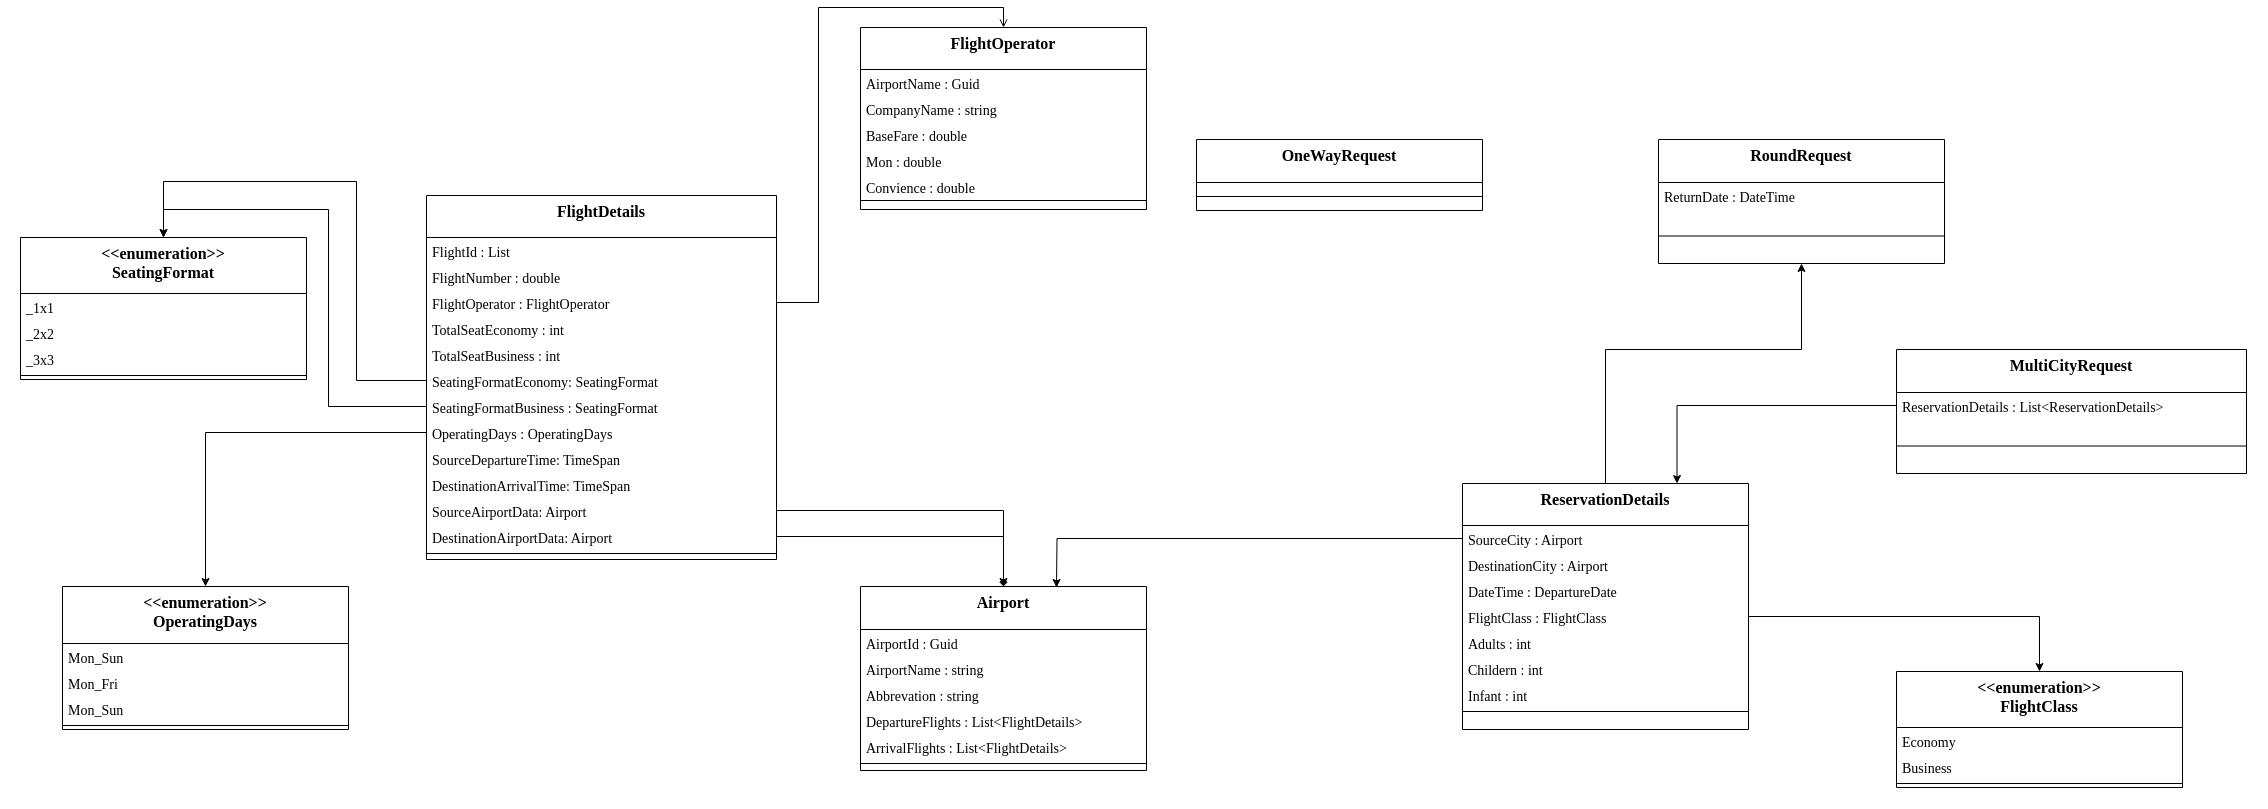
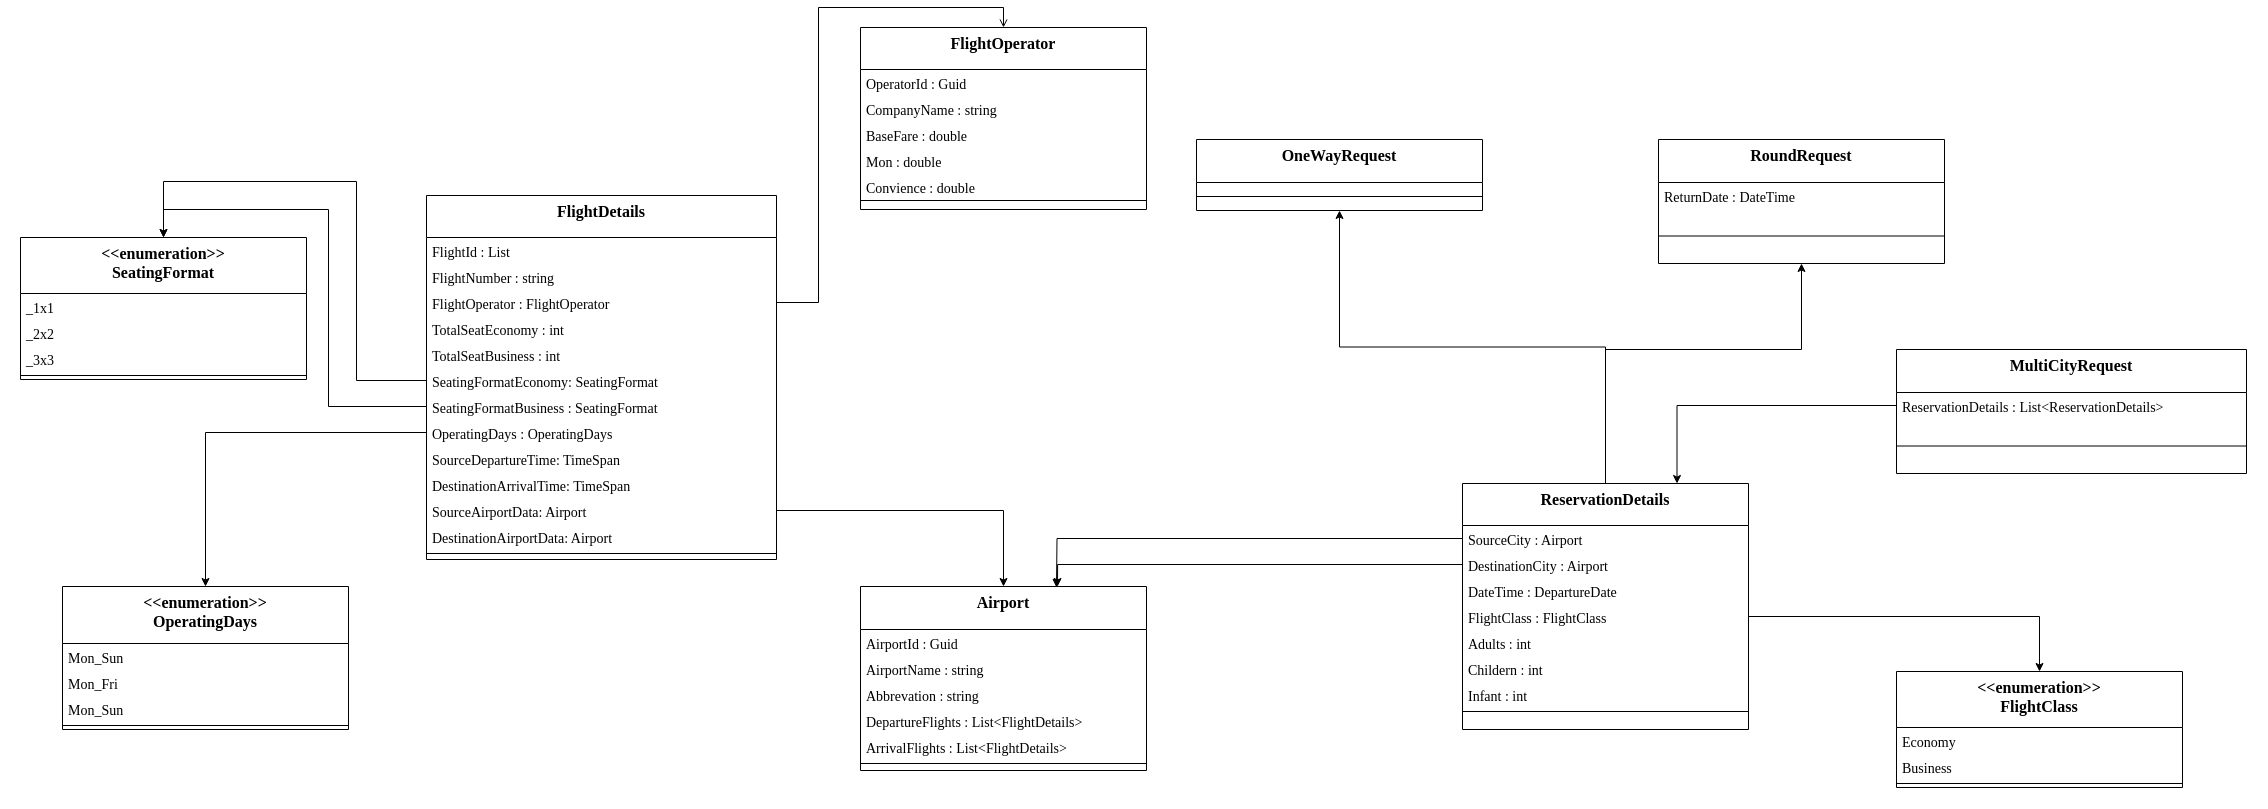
node "AirportName : Guid": label "AirportName : Guid" -> "OperatorId : Guid"
node "FlightNumber : double": label "FlightNumber : double" -> "FlightNumber : string"
edge "ReservationDetails" -> "OneWayRequest": added
edge "SourceAirportData: Airport" -> "Airport": arrowhead diamond -> classic
edge "DestinationAirportData: Airport" -> "Airport": removed
edge "DestinationCity : Airport" -> "Airport": added
